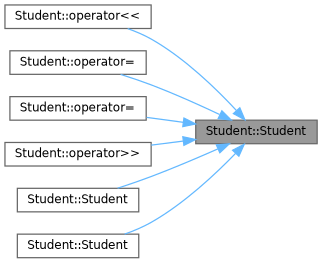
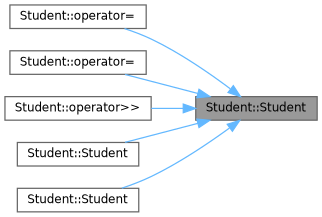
node "Student::operator<<": removed
